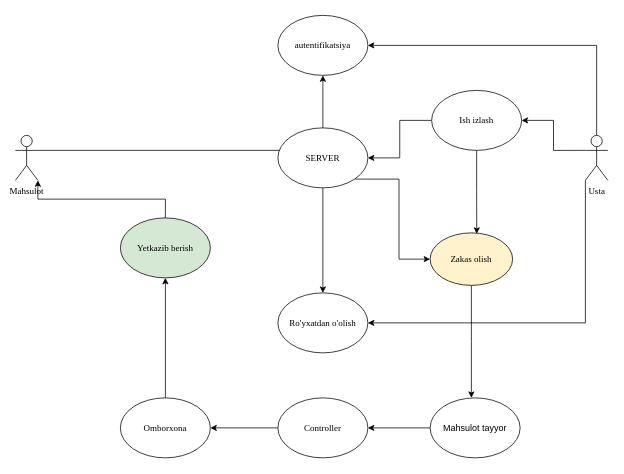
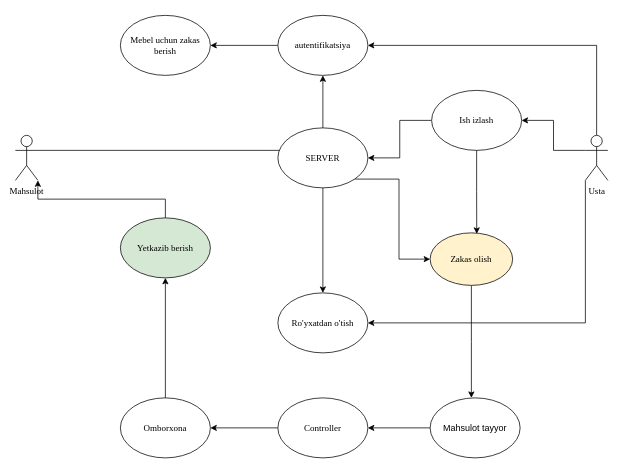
node "Mebel uchun zakas berish": added
edge "autentifikatsiya" -> "Mebel uchun zakas berish": added
node "Ro'yxatdan o'olish": label "Ro'yxatdan o'olish" -> "Ro'yxatdan o'tish"
